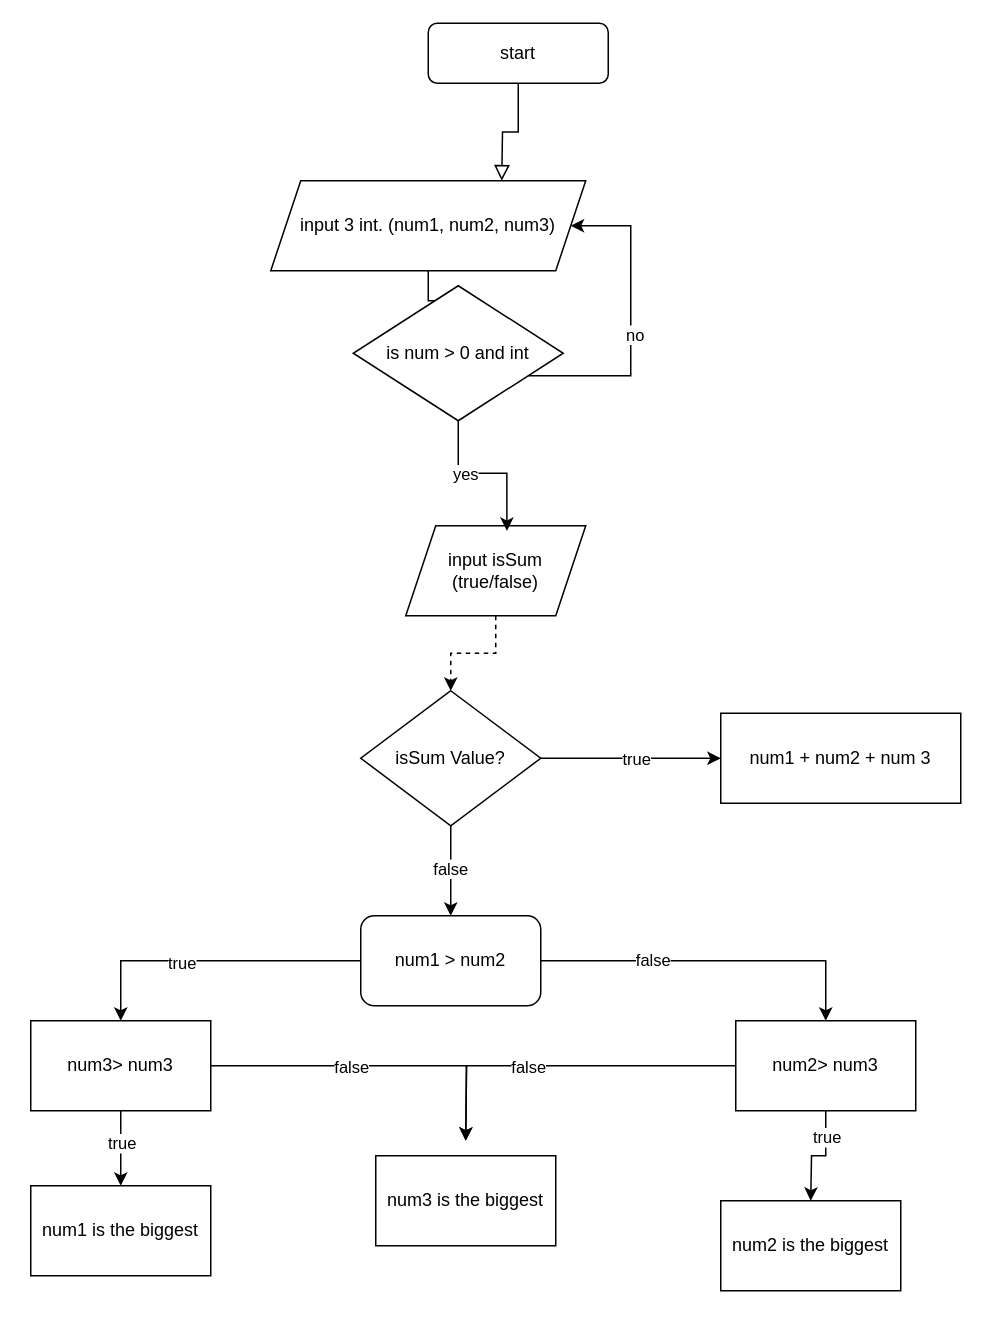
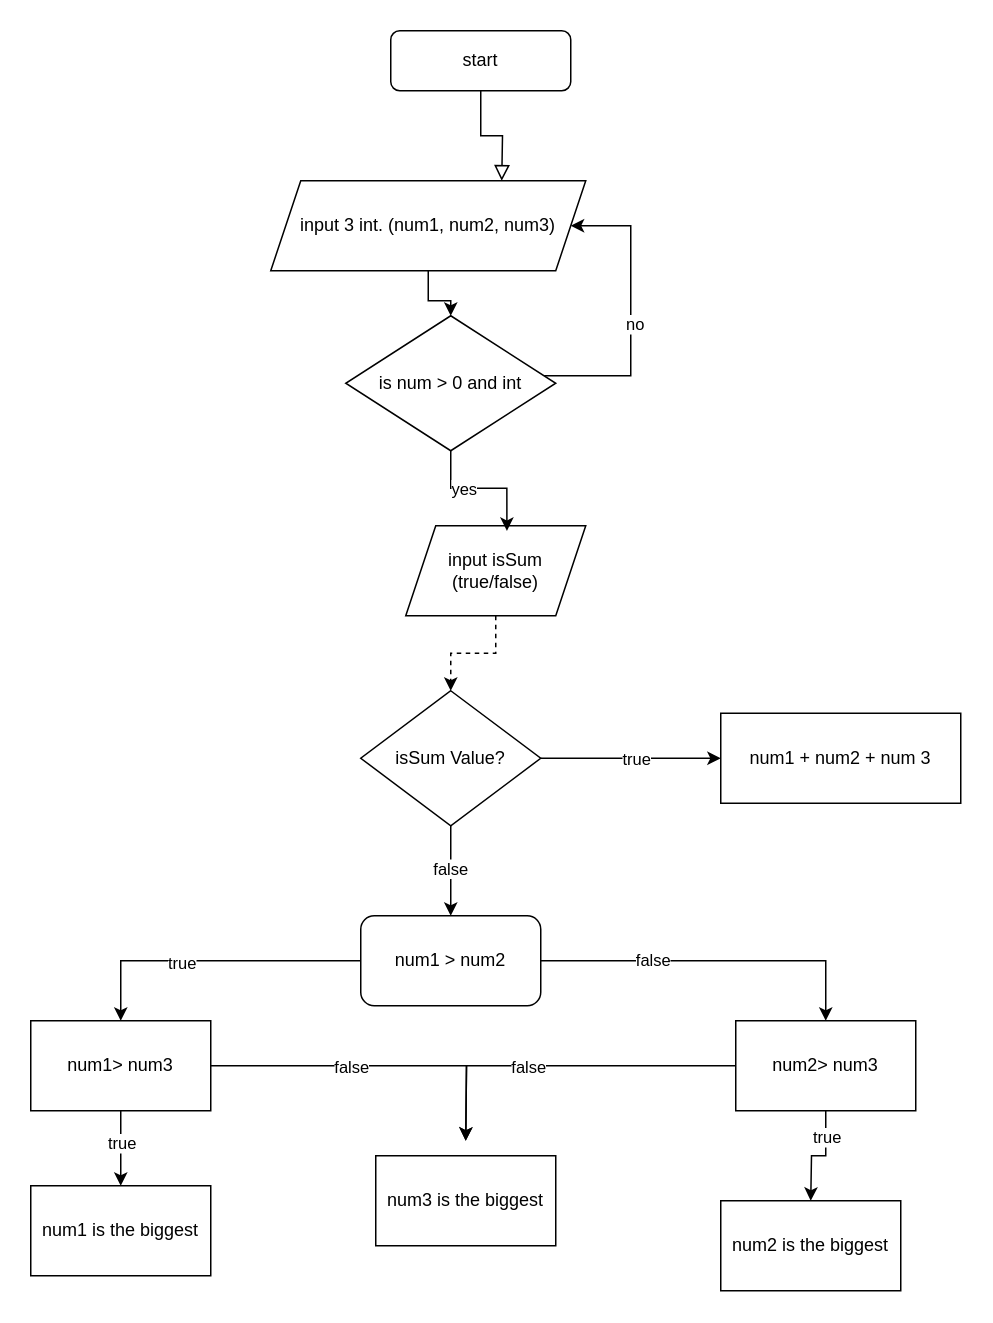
node "start": moved (518, 53) -> (481, 61)
node "is num > 0 and int": moved (458, 353) -> (451, 383)
node "num3> num3": label "num3> num3" -> "num1> num3"
